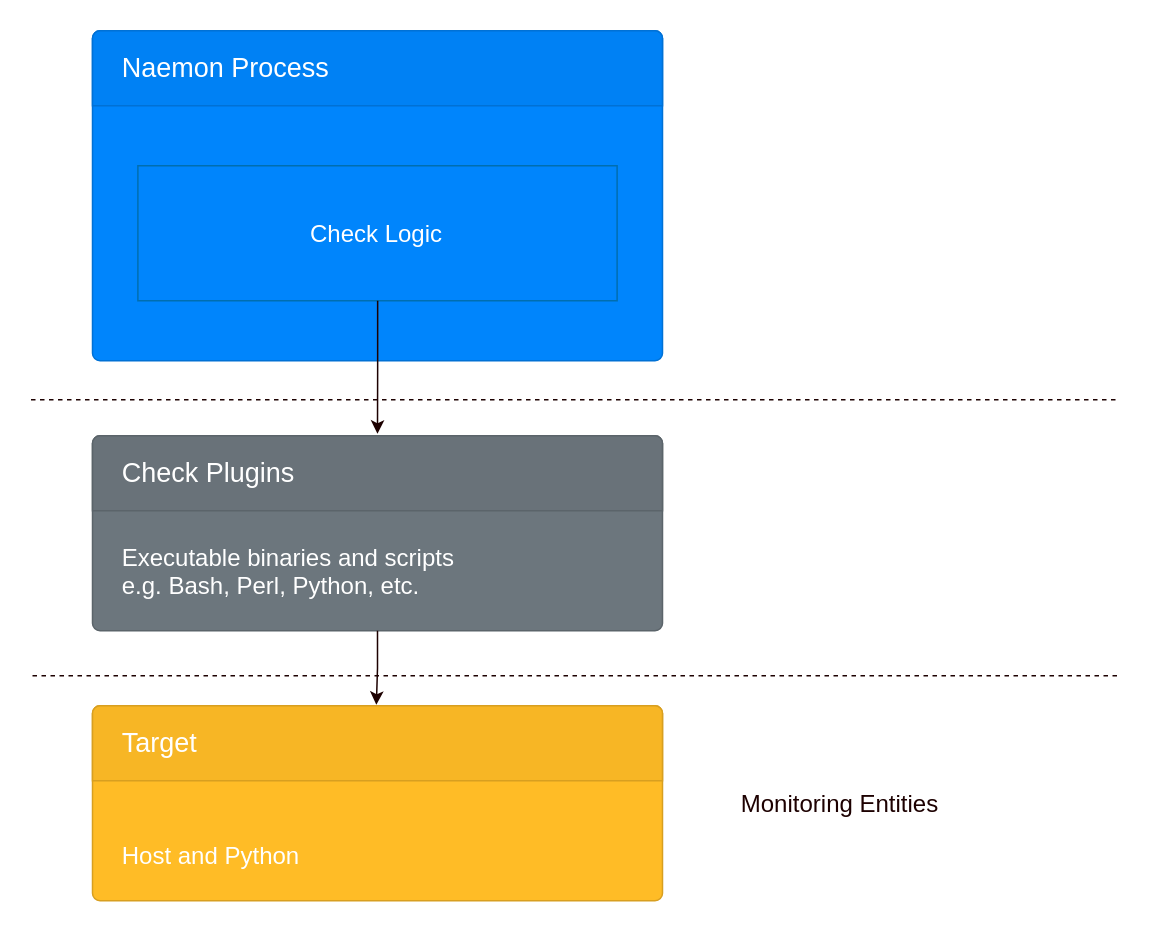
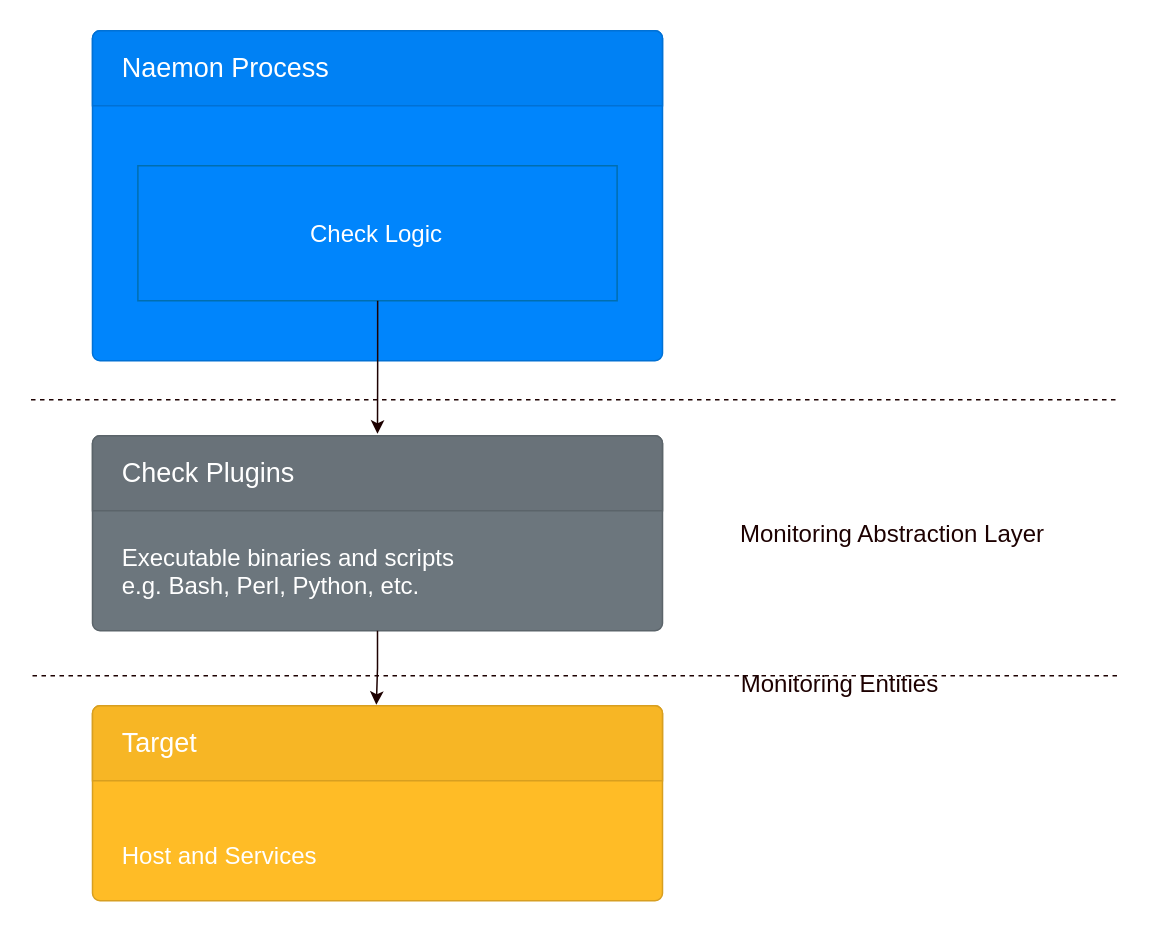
node "Monitoring Abstraction Layer": added
node "Monitoring Entities": moved (839, 803) -> (839, 683)
node "Host and Python": label "Host and Python" -> "Host and Services"
